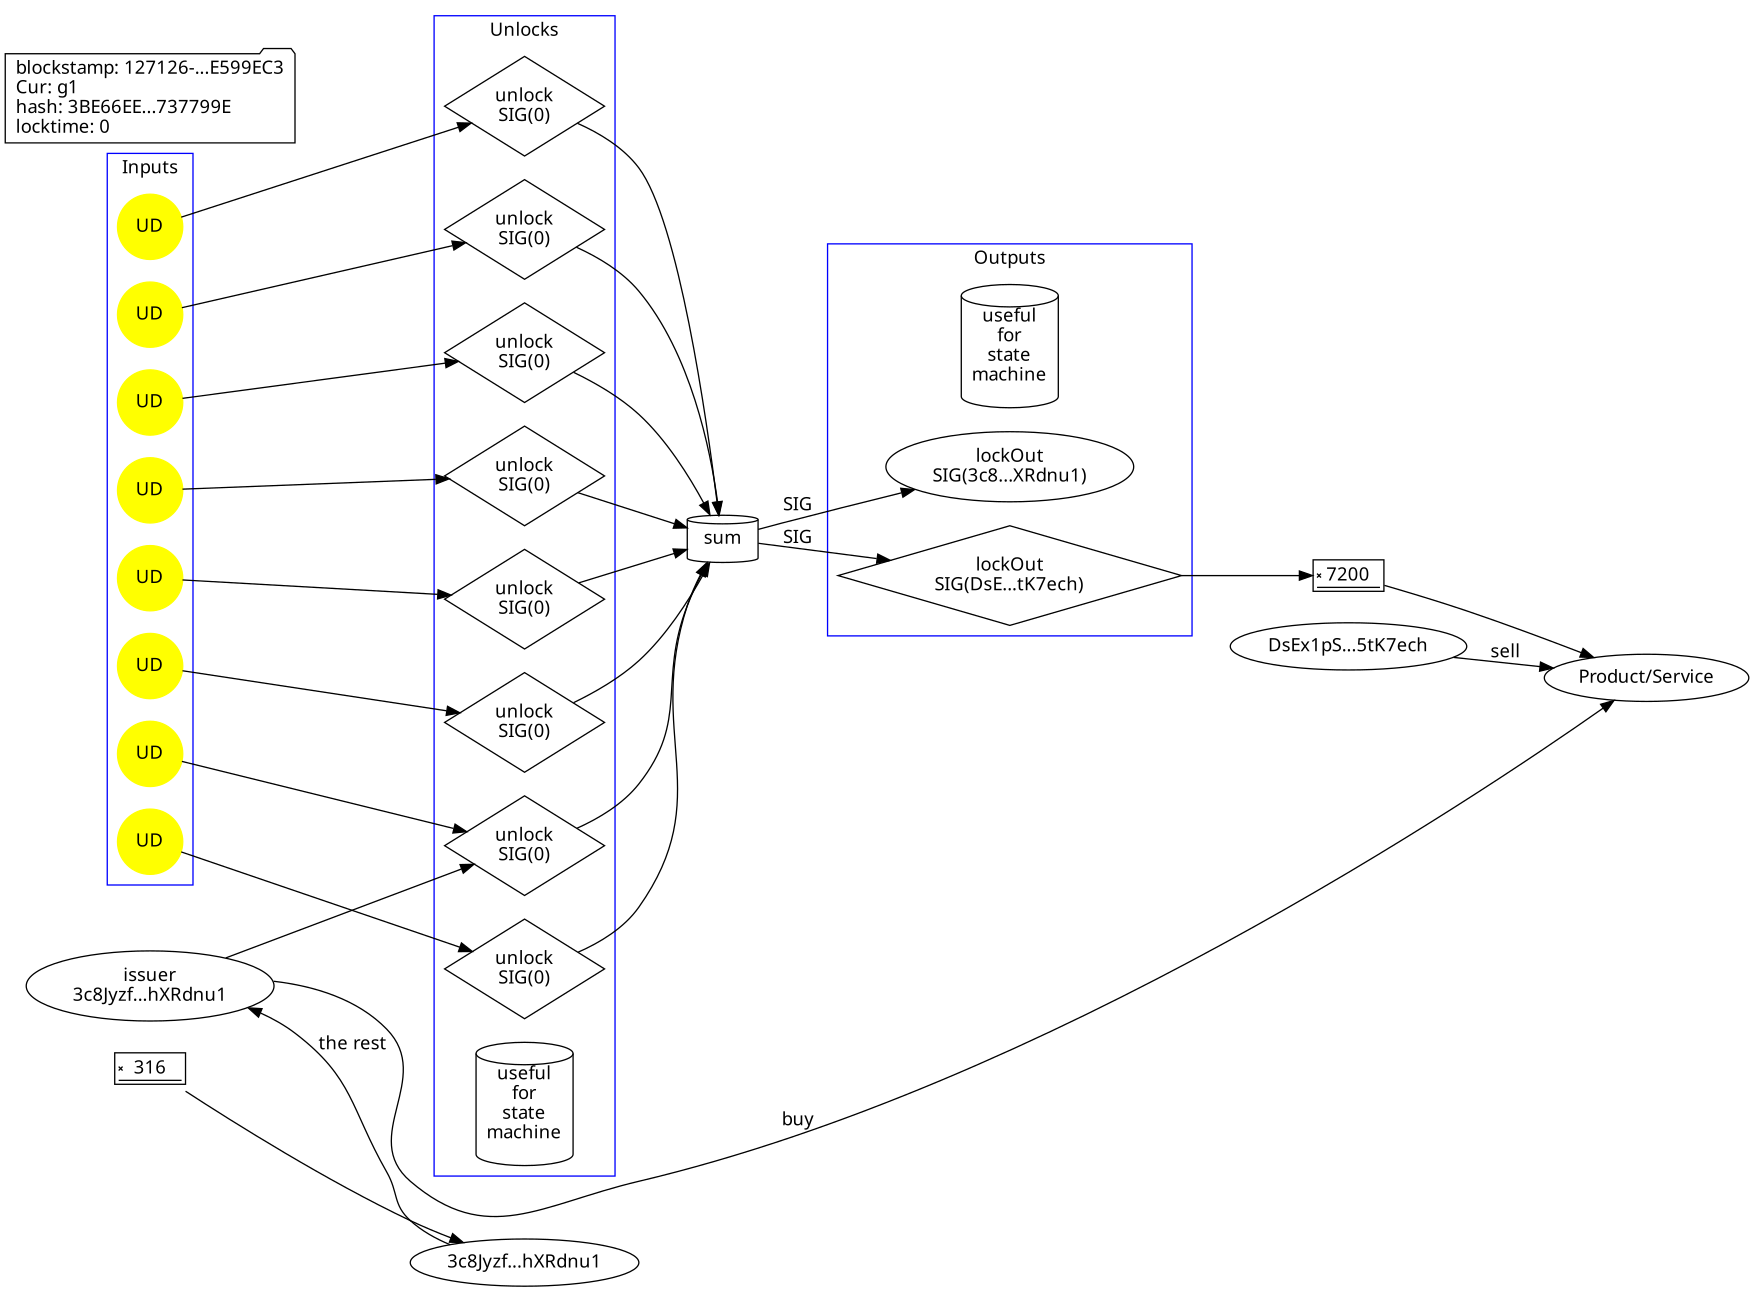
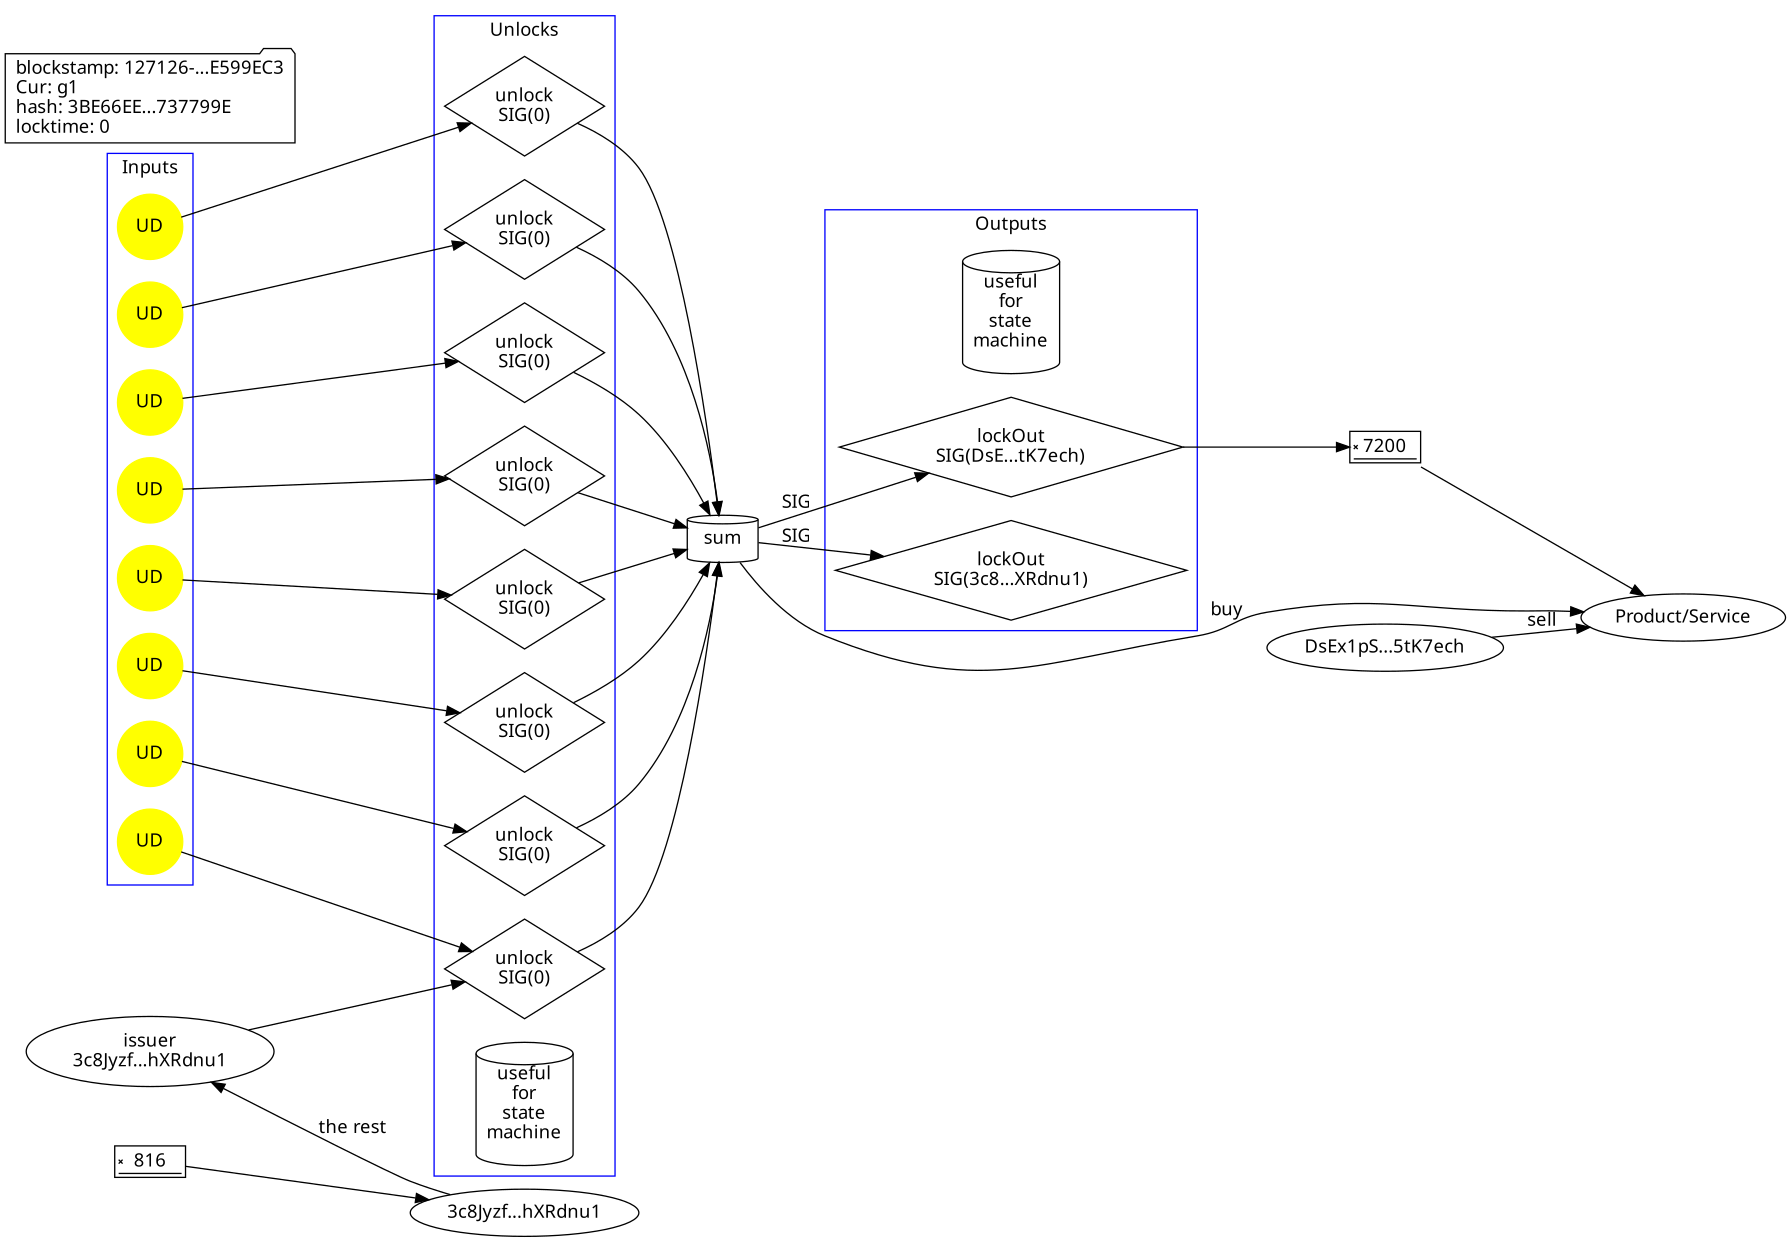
node "lockOut SIG(3c8...XRdnu1)": shape ellipse -> diamond
node "316": label "316" -> "816"
edge "issuer 3c8Jyzf...hXRdnu1" -> "Product/Service": now "sum" -> "Product/Service"
